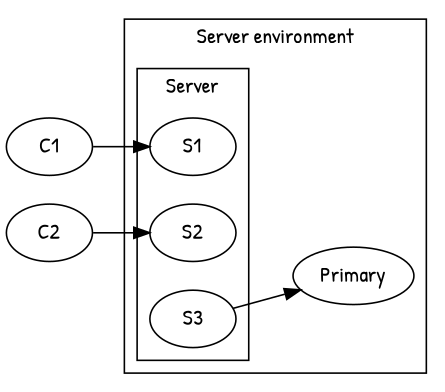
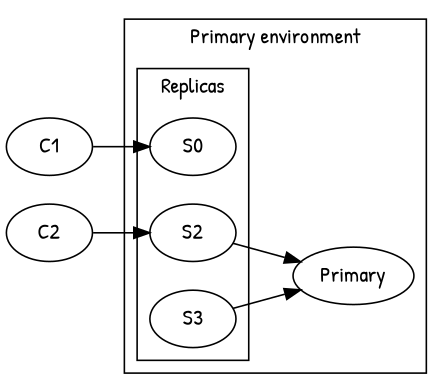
cluster "Server environment": label "Server environment" -> "Primary environment"
cluster "Server": label "Server" -> "Replicas"
node "S1": label "S1" -> "S0"
edge "S2" -> "Primary": added
